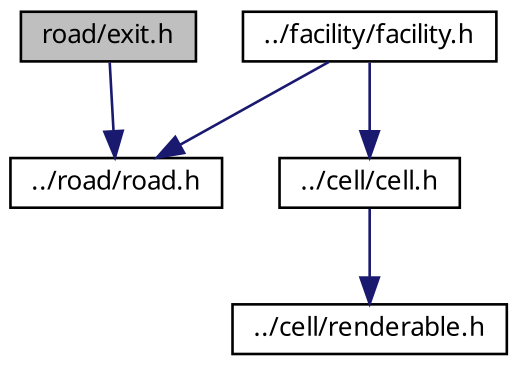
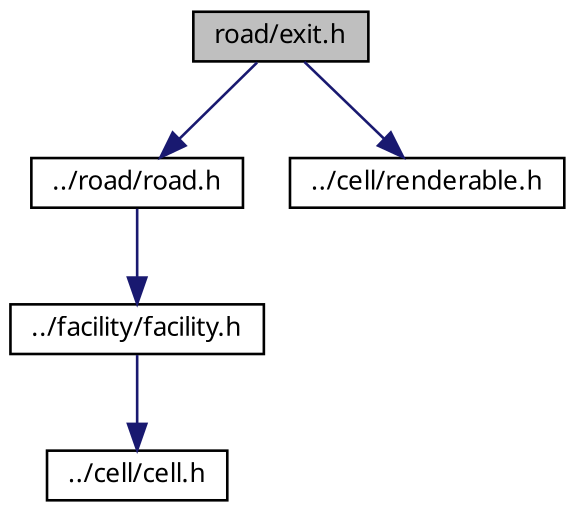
edge "../facility/facility.h" -> "../road/road.h": reversed
edge "../cell/cell.h" -> "../cell/renderable.h": now "road/exit.h" -> "../cell/renderable.h"
